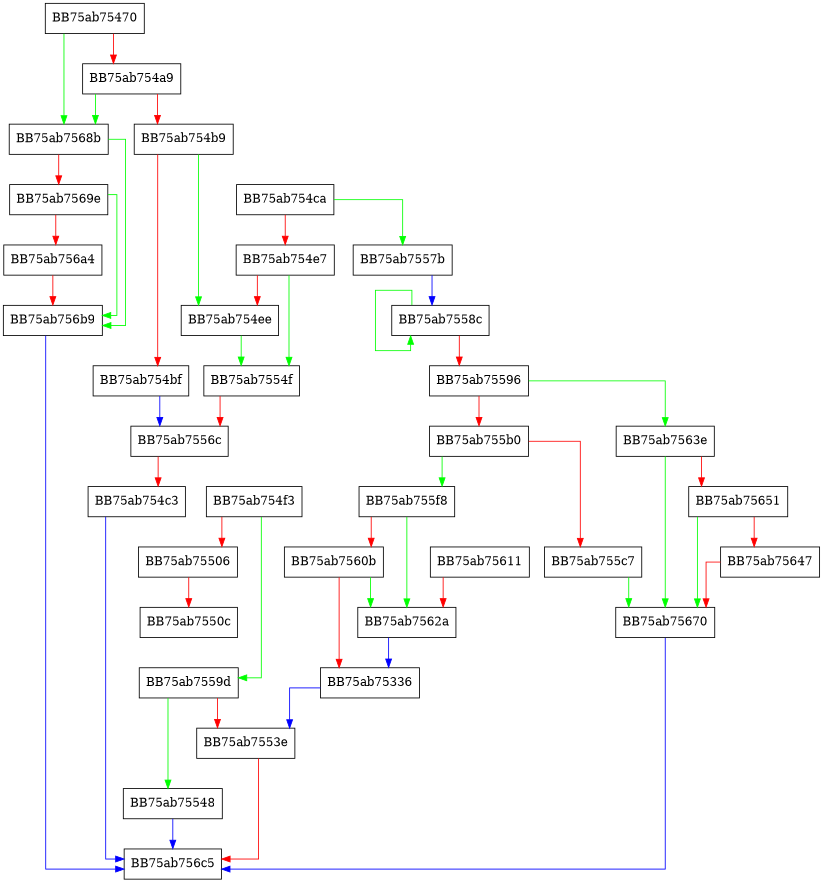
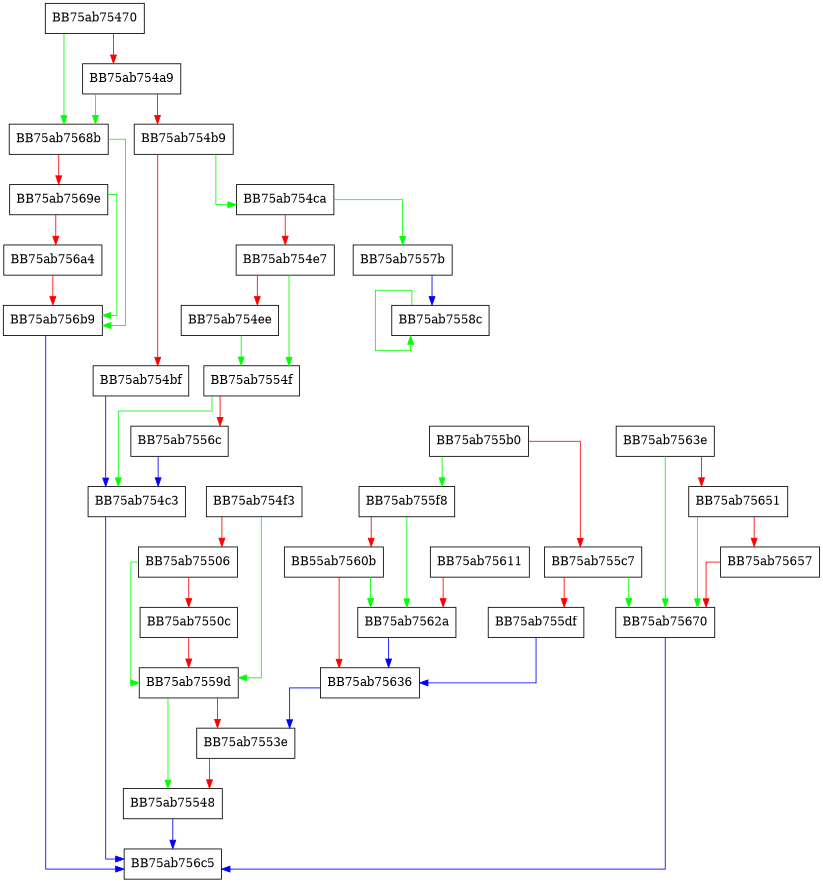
edge "BB75ab754b9" -> "BB75ab754ee": now "BB75ab754b9" -> "BB75ab754ca"
node "BB75ab75596": removed
edge "BB75ab754bf" -> "BB75ab7556c": now "BB75ab754bf" -> "BB75ab754c3"
edge "BB75ab7554f" -> "BB75ab754c3": added
edge "BB75ab7556c" -> "BB75ab754c3": color red -> blue
node "BB75ab7560b": label "BB75ab7560b" -> "BB55ab7560b"
node "BB75ab75647": label "BB75ab75647" -> "BB75ab75657"
edge "BB75ab75506" -> "BB75ab7559d": added
node "BB75ab755df": added
edge "BB75ab7550c" -> "BB75ab7559d": added
node "BB75ab75336": label "BB75ab75336" -> "BB75ab75636"
edge "BB75ab7553e" -> "BB75ab756c5": now "BB75ab7553e" -> "BB75ab75548"
